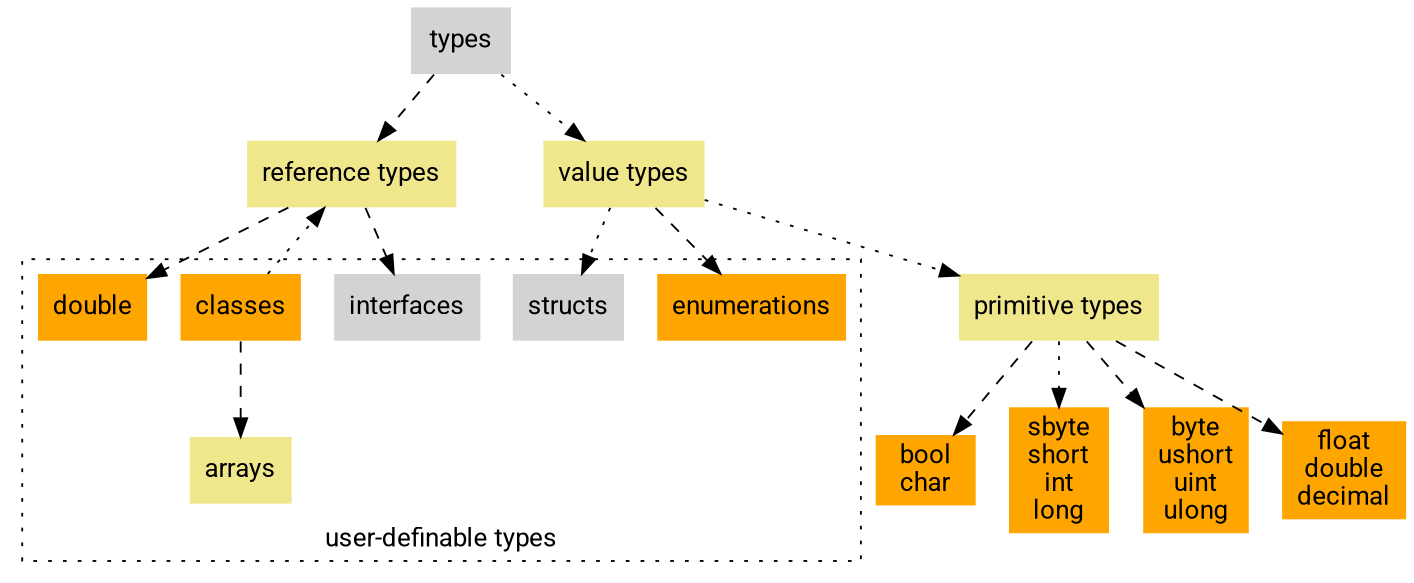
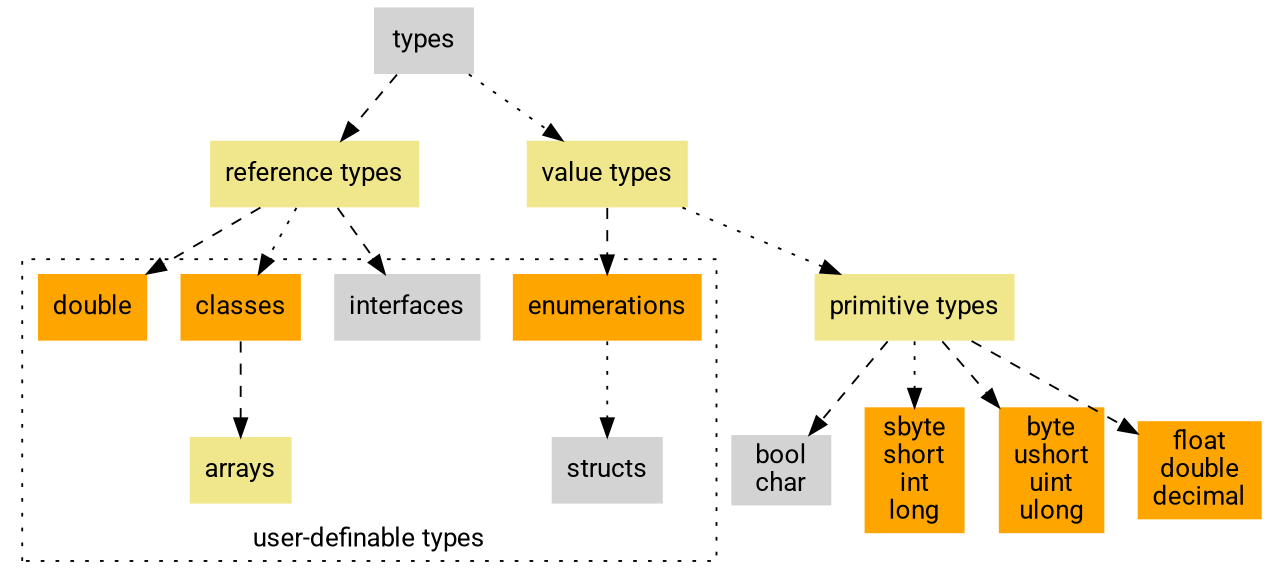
edge "value types" -> "structs": now "enumerations" -> "structs"
edge "classes" -> "reference types": reversed
node "bool char": fillcolor orange -> lightgrey
